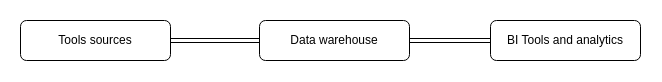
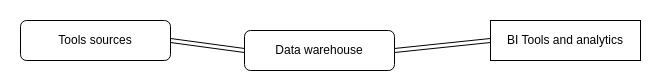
node "Data warehouse": moved (335, 41) -> (320, 51)
node "BI Tools and analytics": shape rounded rectangle -> rectangle
